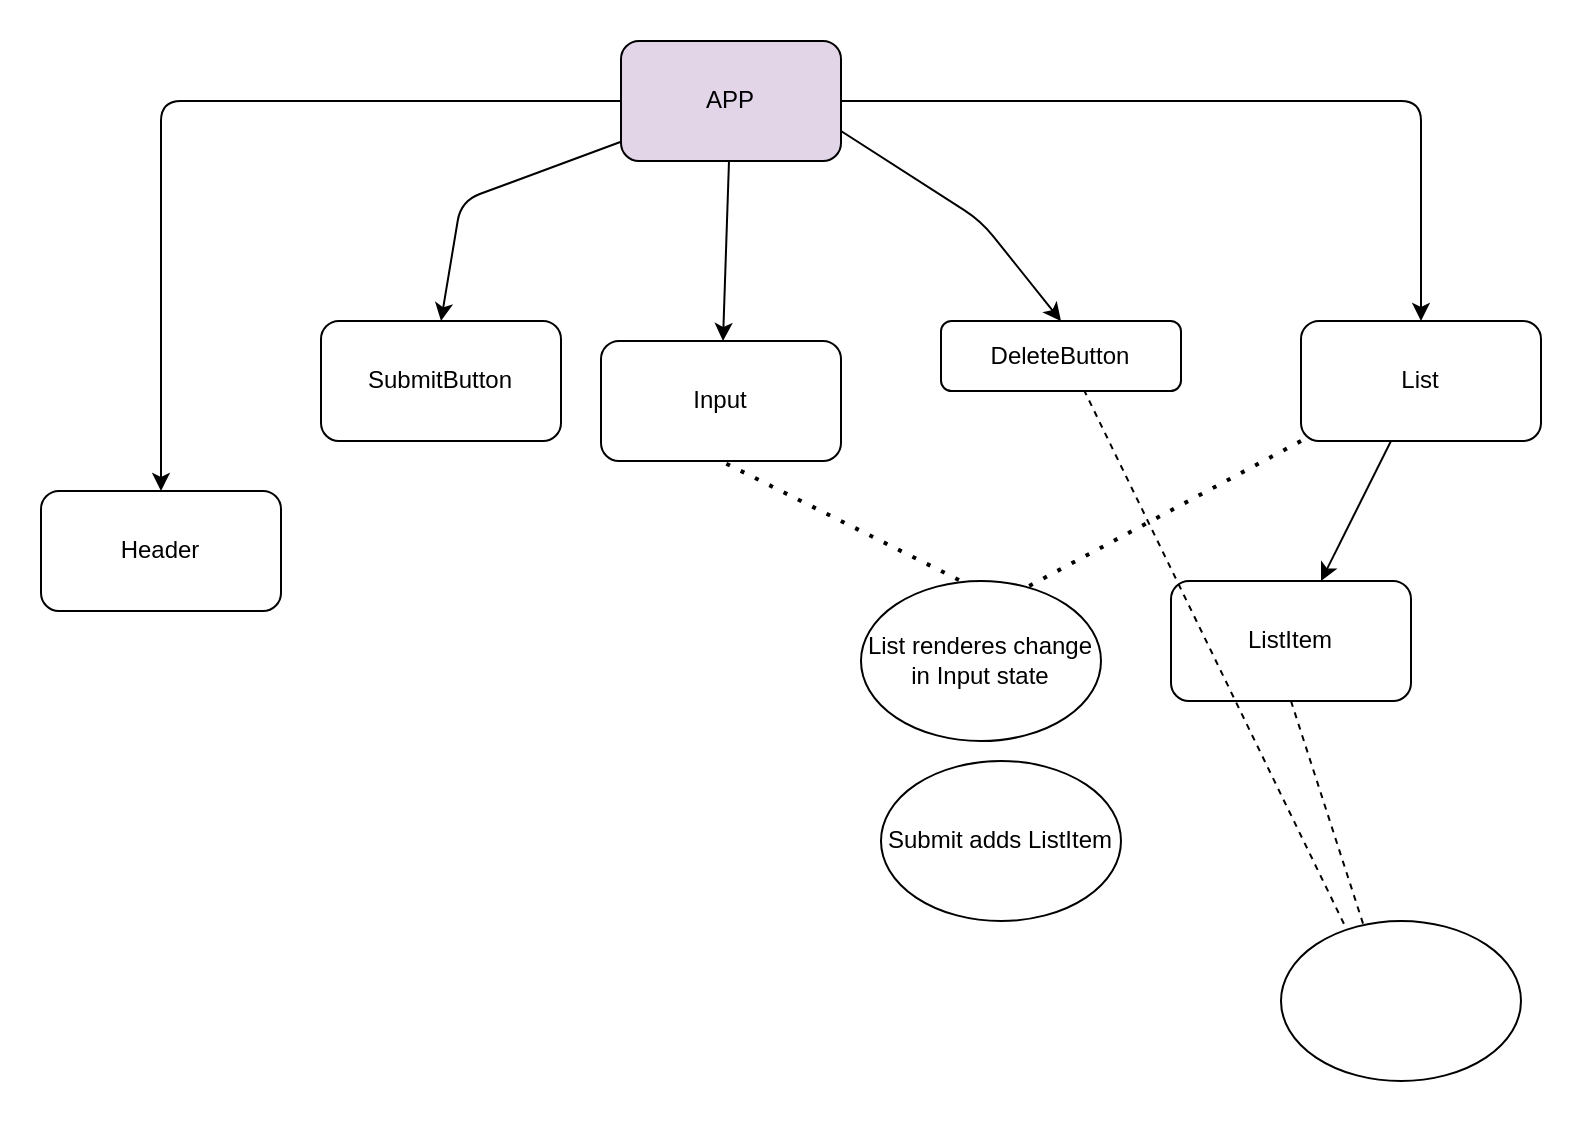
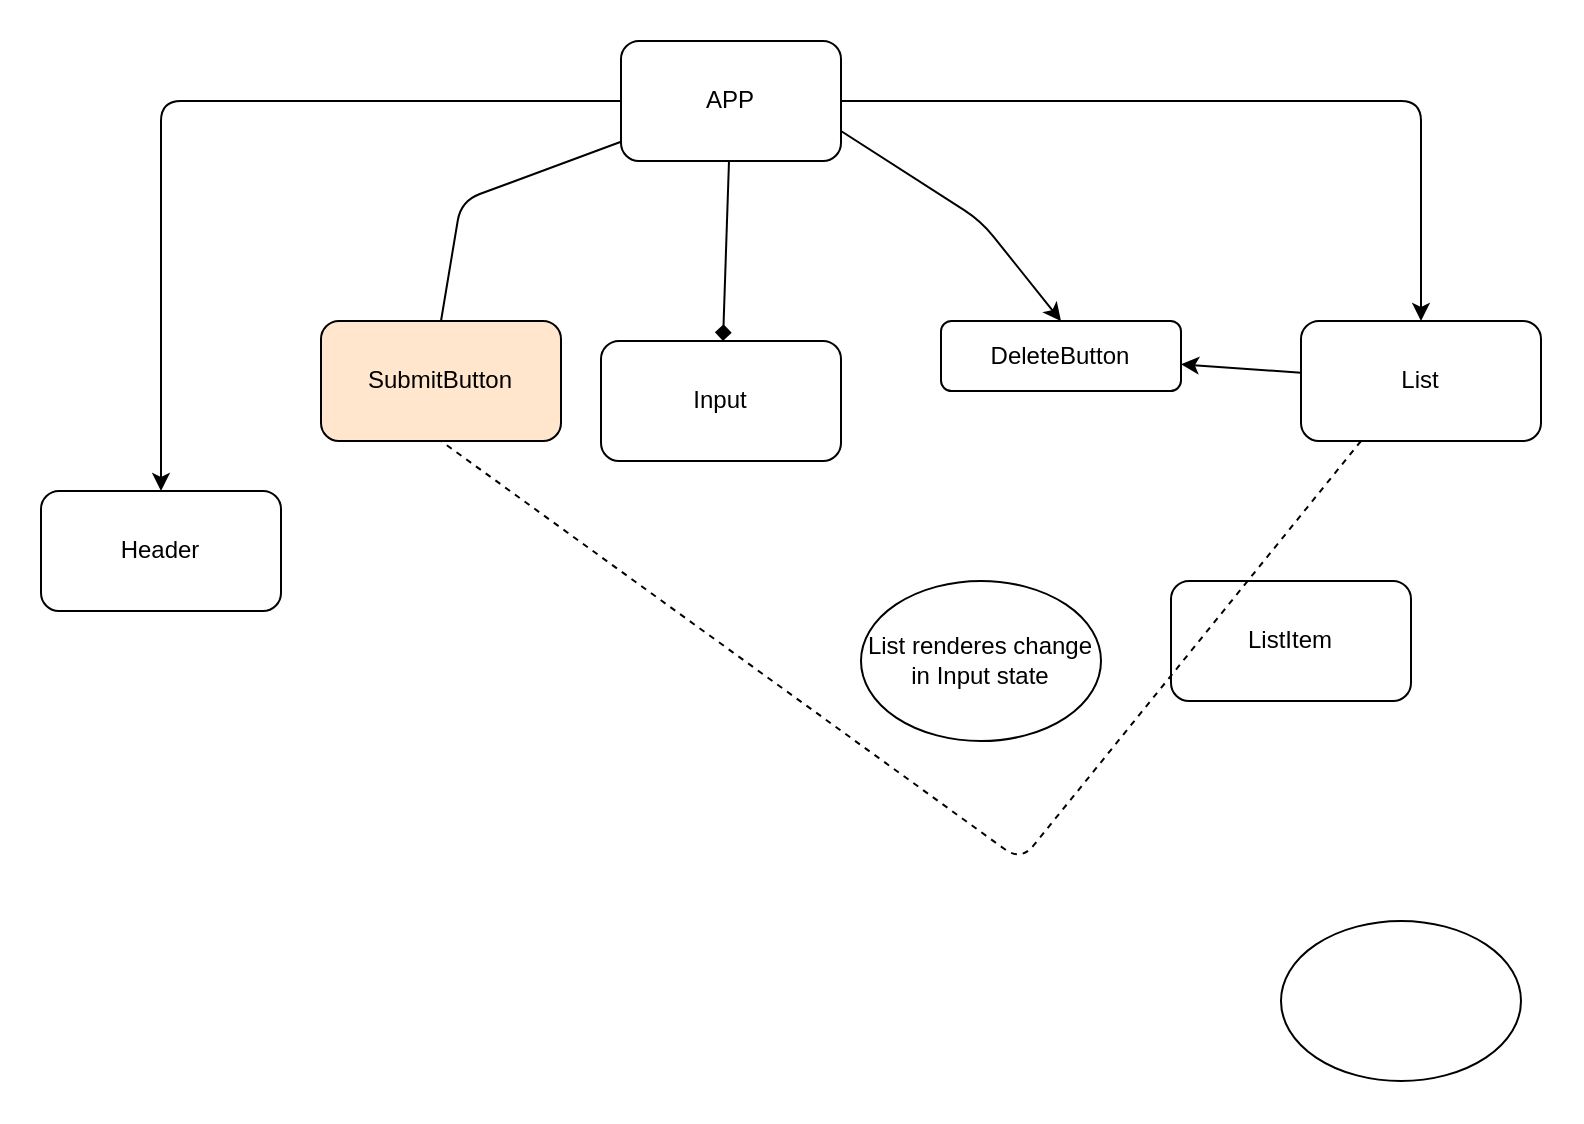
node "APP": fillcolor #e1d5e7 -> #ffffff
edge "APP" -> "SubmitButton": arrowhead classic -> none
edge "APP" -> "Input": arrowhead classic -> diamond
node "SubmitButton": fillcolor #ffffff -> #ffe6cc
edge "List" -> "ListItem": now "List" -> "DeleteButton"
edge "List" -- "Input": removed
edge "SubmitButton" -- "List": added
edge "DeleteButton" -- "ListItem": removed
node "Submit adds ListItem": removed
